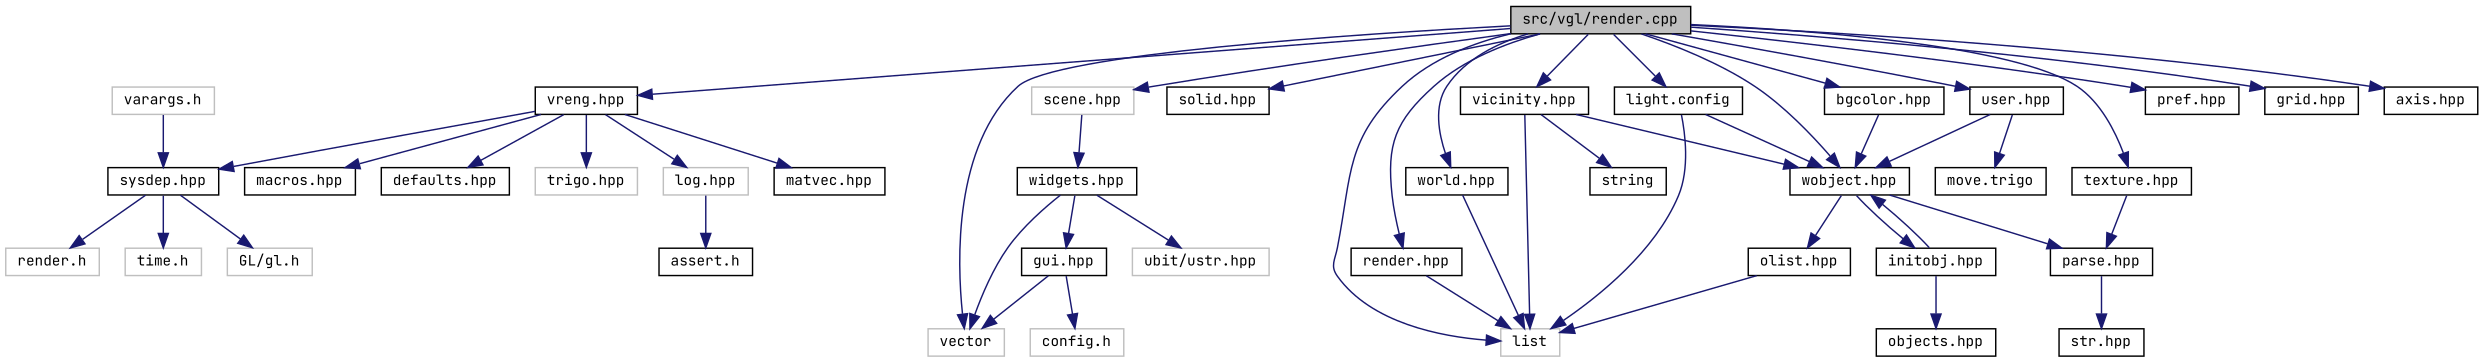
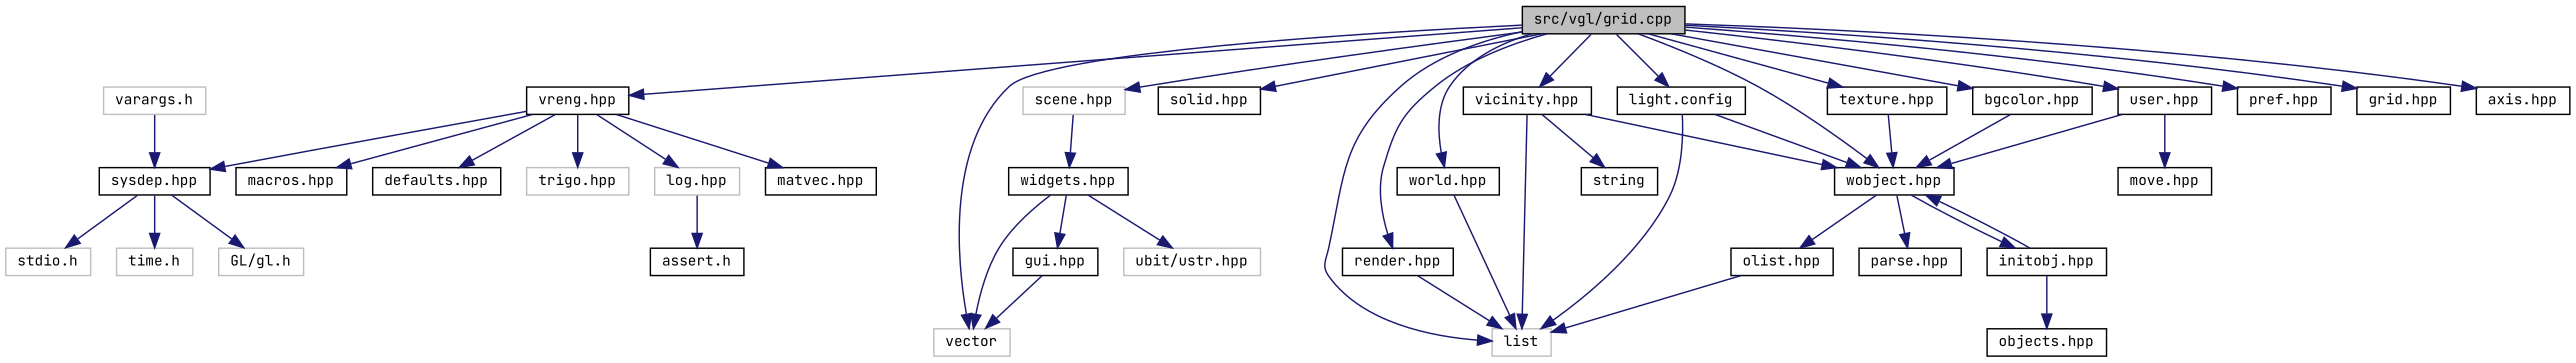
node "src/vgl/render.cpp": label "src/vgl/render.cpp" -> "src/vgl/grid.cpp"
node "move.trigo": label "move.trigo" -> "move.hpp"
edge "texture.hpp" -> "parse.hpp": now "texture.hpp" -> "wobject.hpp"
node "render.h": label "render.h" -> "stdio.h"
node "config.h": removed
node "str.hpp": removed
